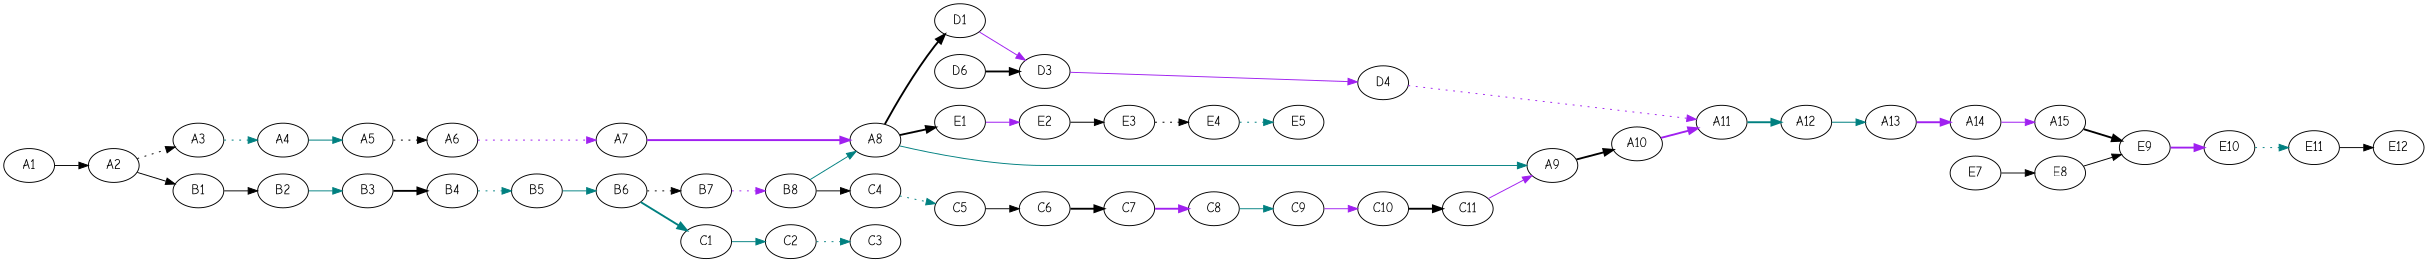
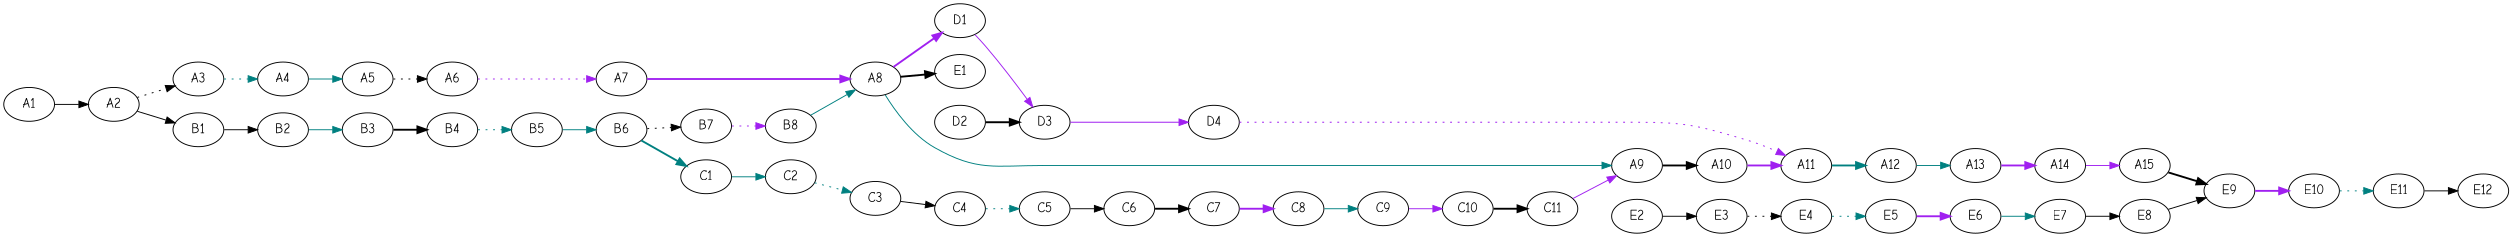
node "D6": label "D6" -> "D2"
edge "A8" -> "D1": color black -> purple
edge "E1" -> "E2": removed
edge "B8" -> "C4": now "C3" -> "C4"
node "E6": added
